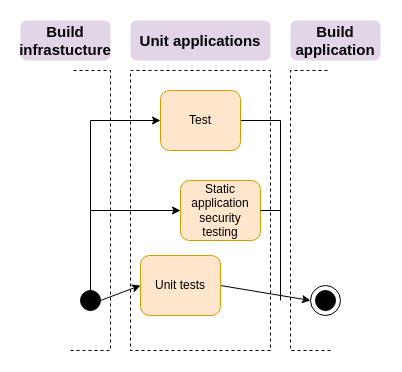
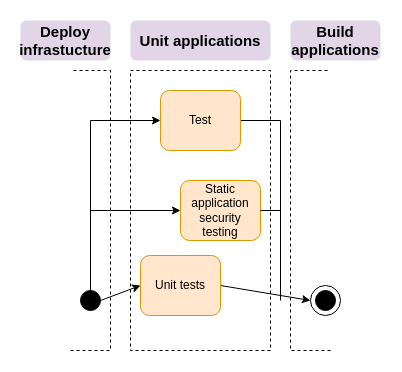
node "Build infrastucture": label "Build infrastucture" -> "Deploy infrastucture"
node "Build application": label "Build application" -> "Build applications"
